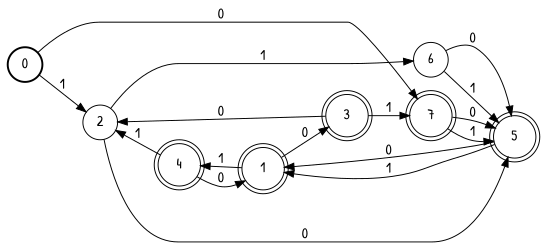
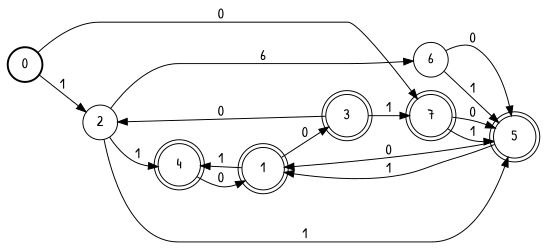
edge "2" -> "6": label "1" -> "6"
edge "4" -> "2": reversed
edge "2" -> "5": label "0" -> "1"
